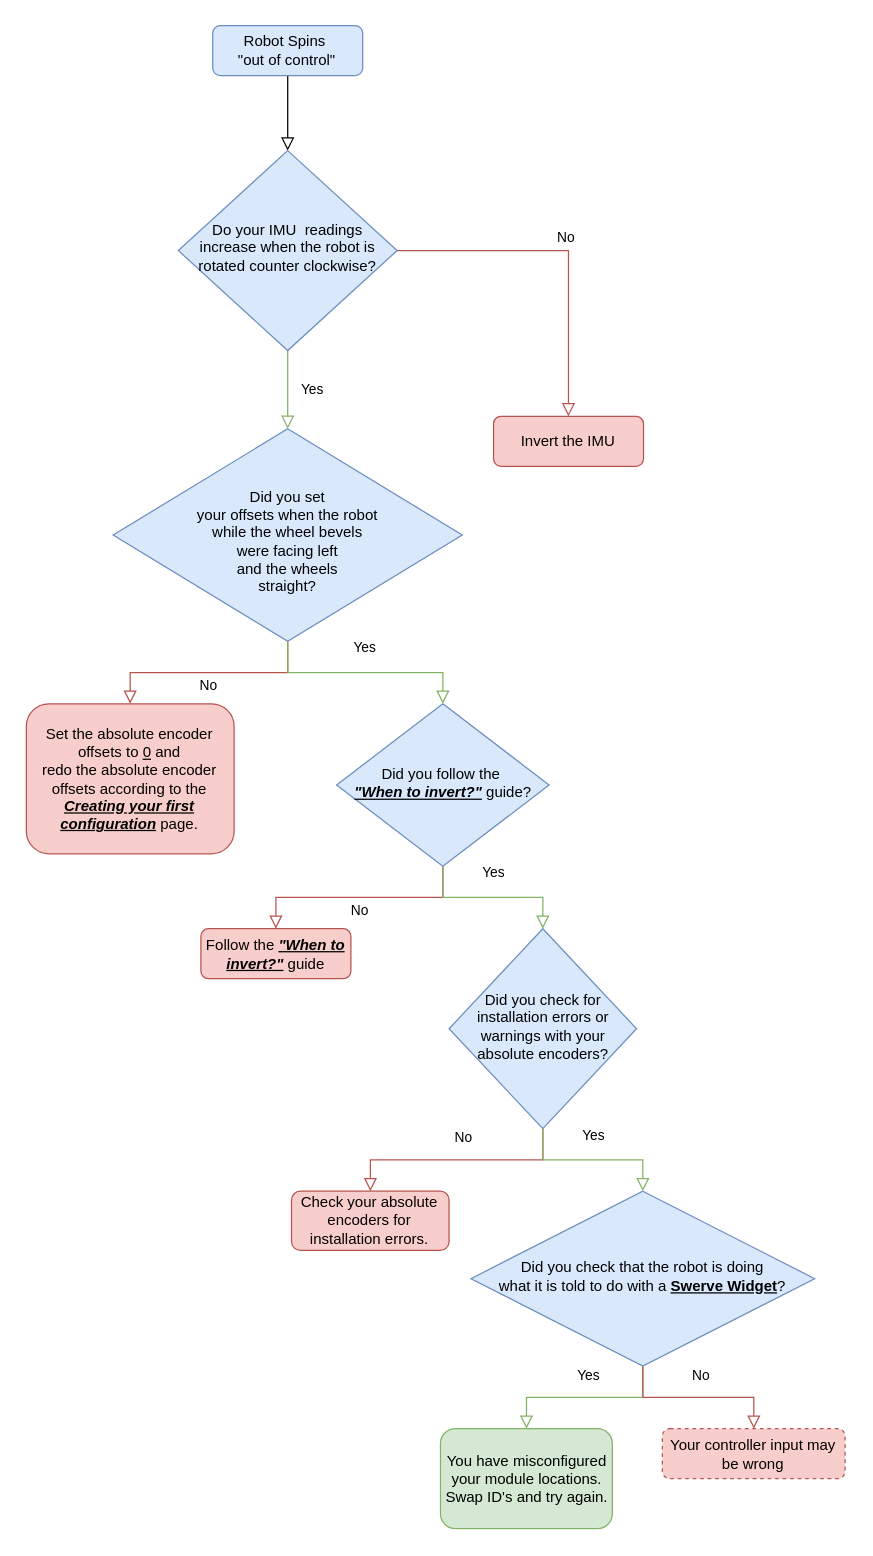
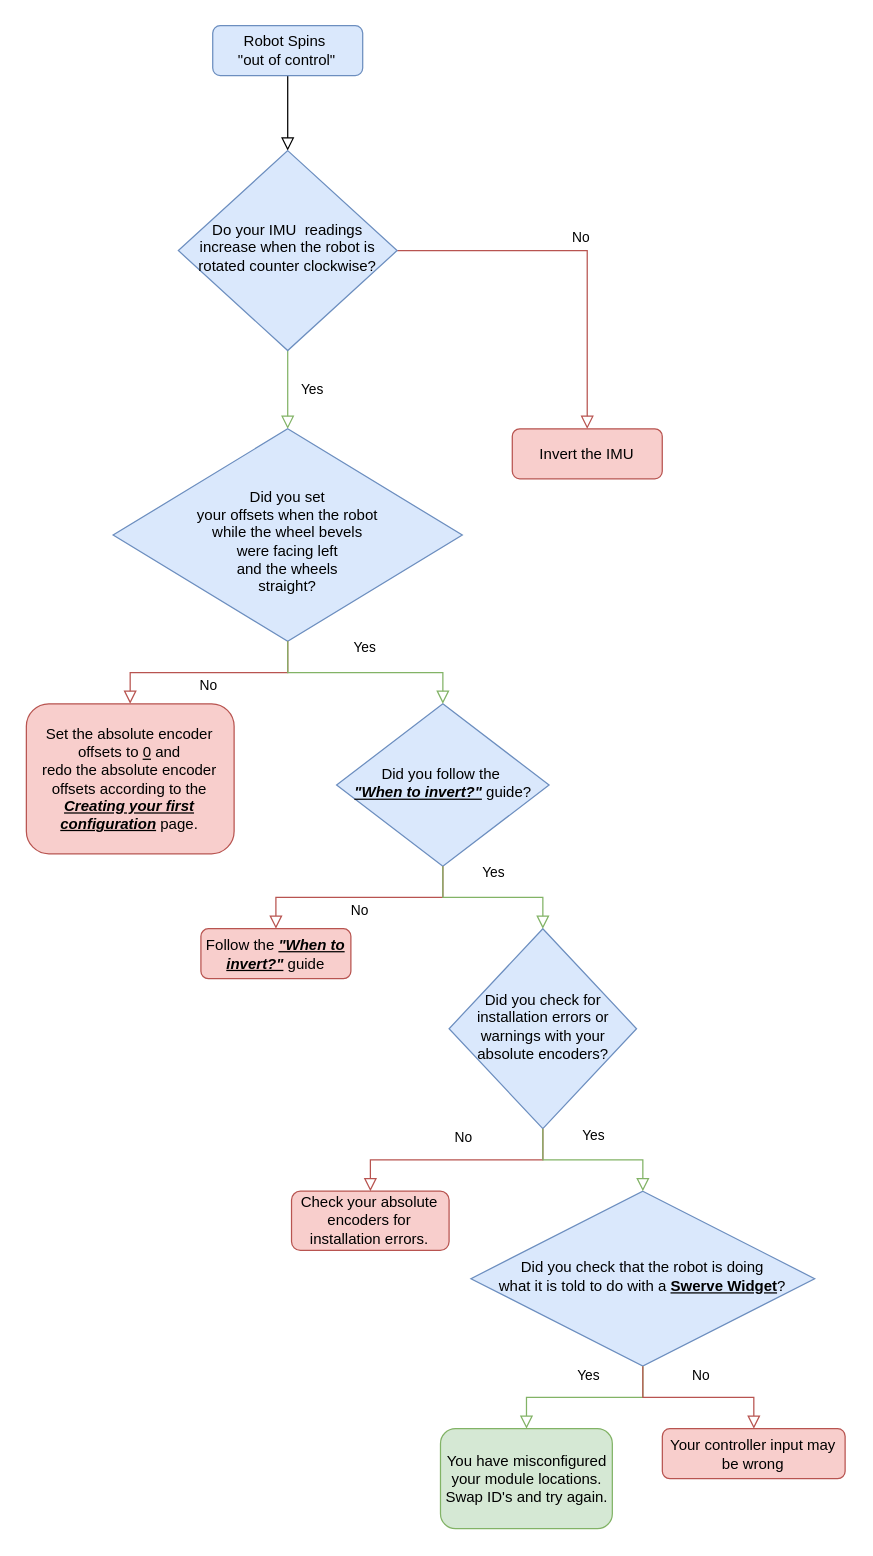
node "Invert the IMU": moved (568, 441) -> (587, 454)
node "Your controller input may be wrong": style dashed -> solid
